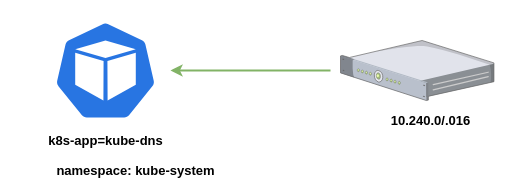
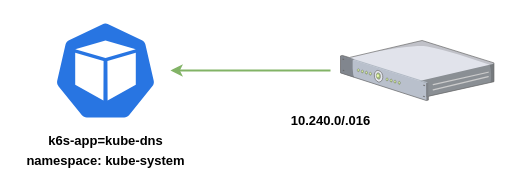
node "10.240.0/.016": moved (431, 121) -> (331, 121)
node "k8s-app=kube-dns": label "k8s-app=kube-dns" -> "k6s-app=kube-dns"
node "namespace: kube-system": moved (136, 171) -> (106, 161)
